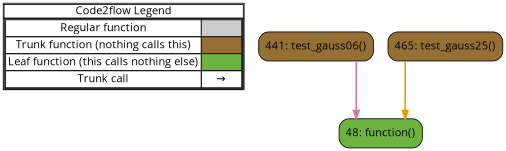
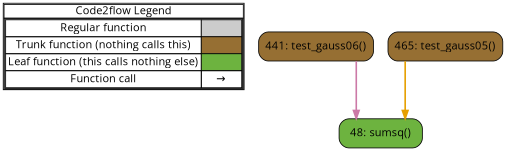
node "465: test_gauss25()": label "465: test_gauss25()" -> "465: test_gauss05()"
node "Code2flow Legend": text "Trunk call" -> "Function call"
node "48: function()": label "48: function()" -> "48: sumsq()"
